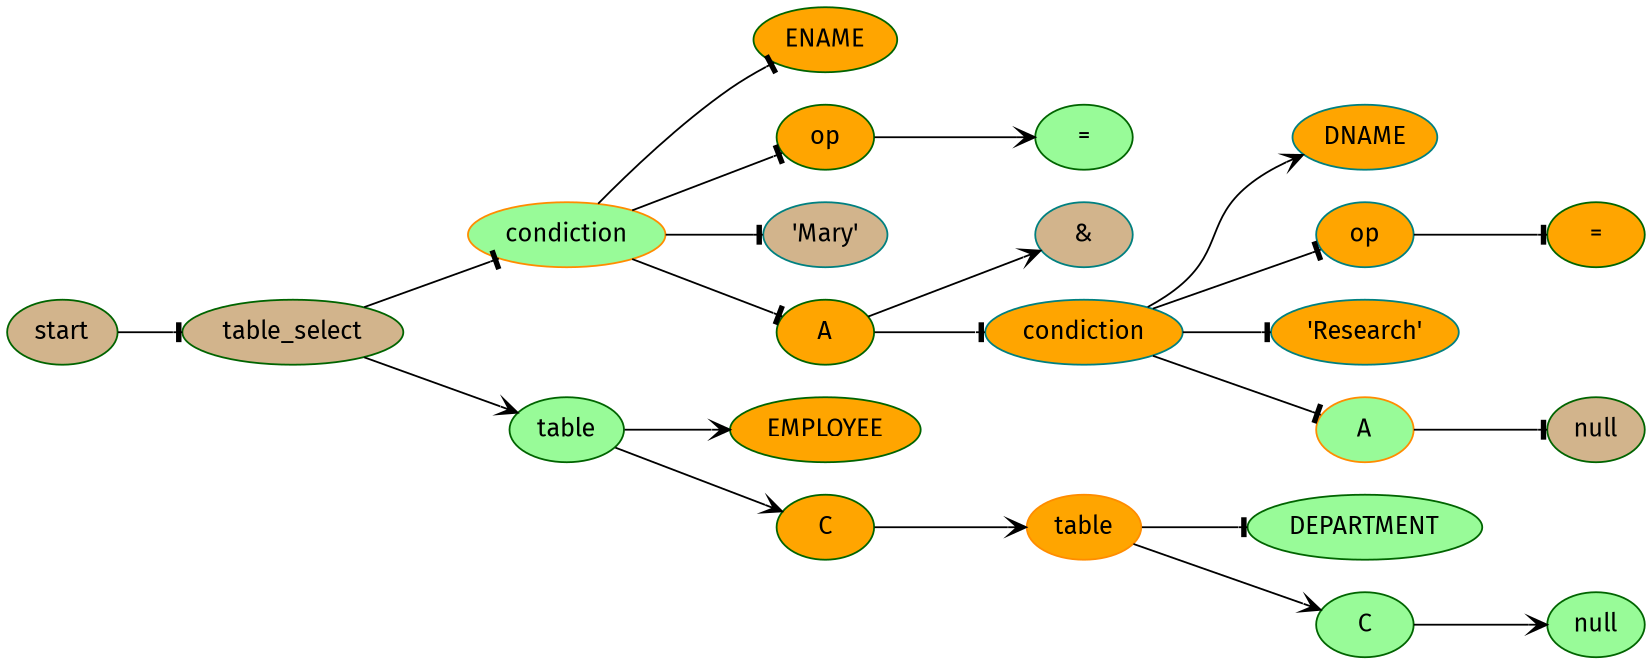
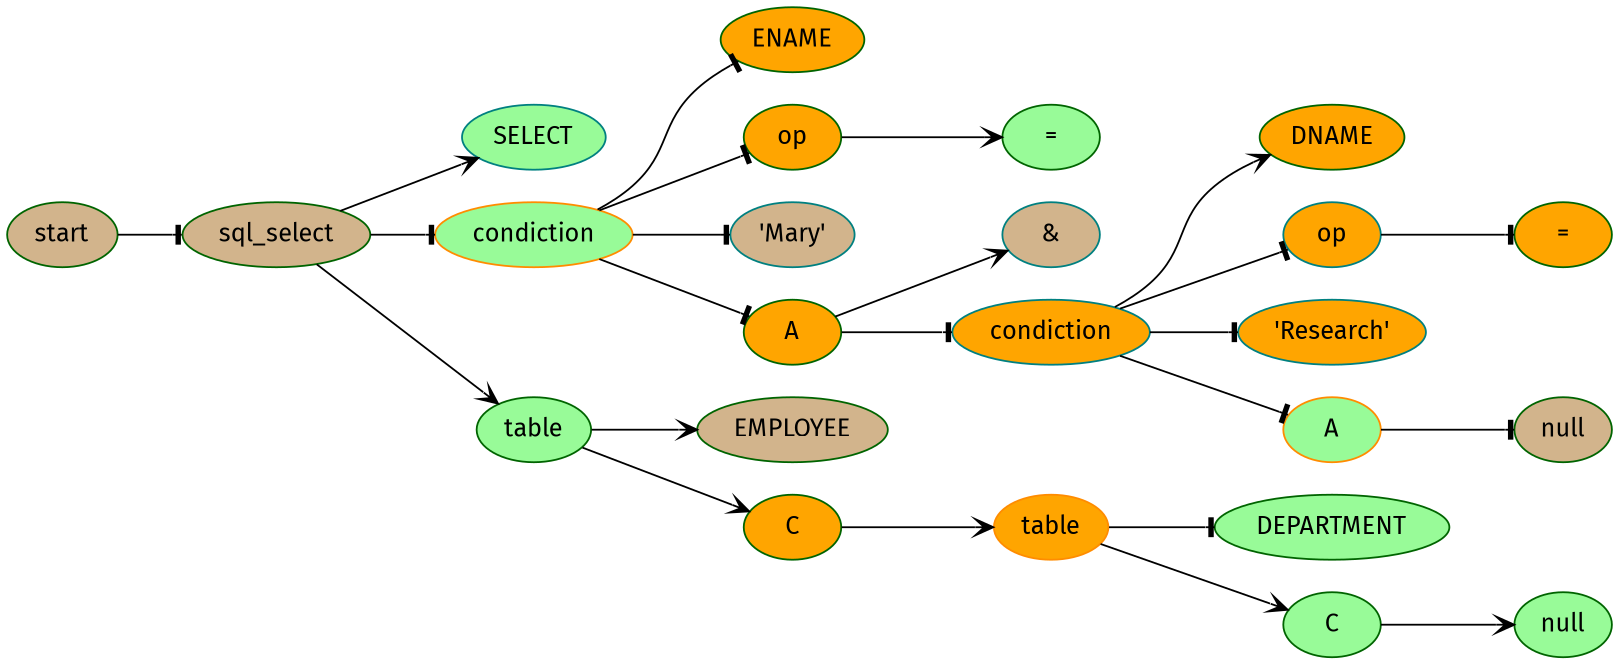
node "SELECT": added
node "DNAME": color teal -> darkgreen
node "table_select": label "table_select" -> "sql_select"
node "EMPLOYEE": fillcolor orange -> tan
